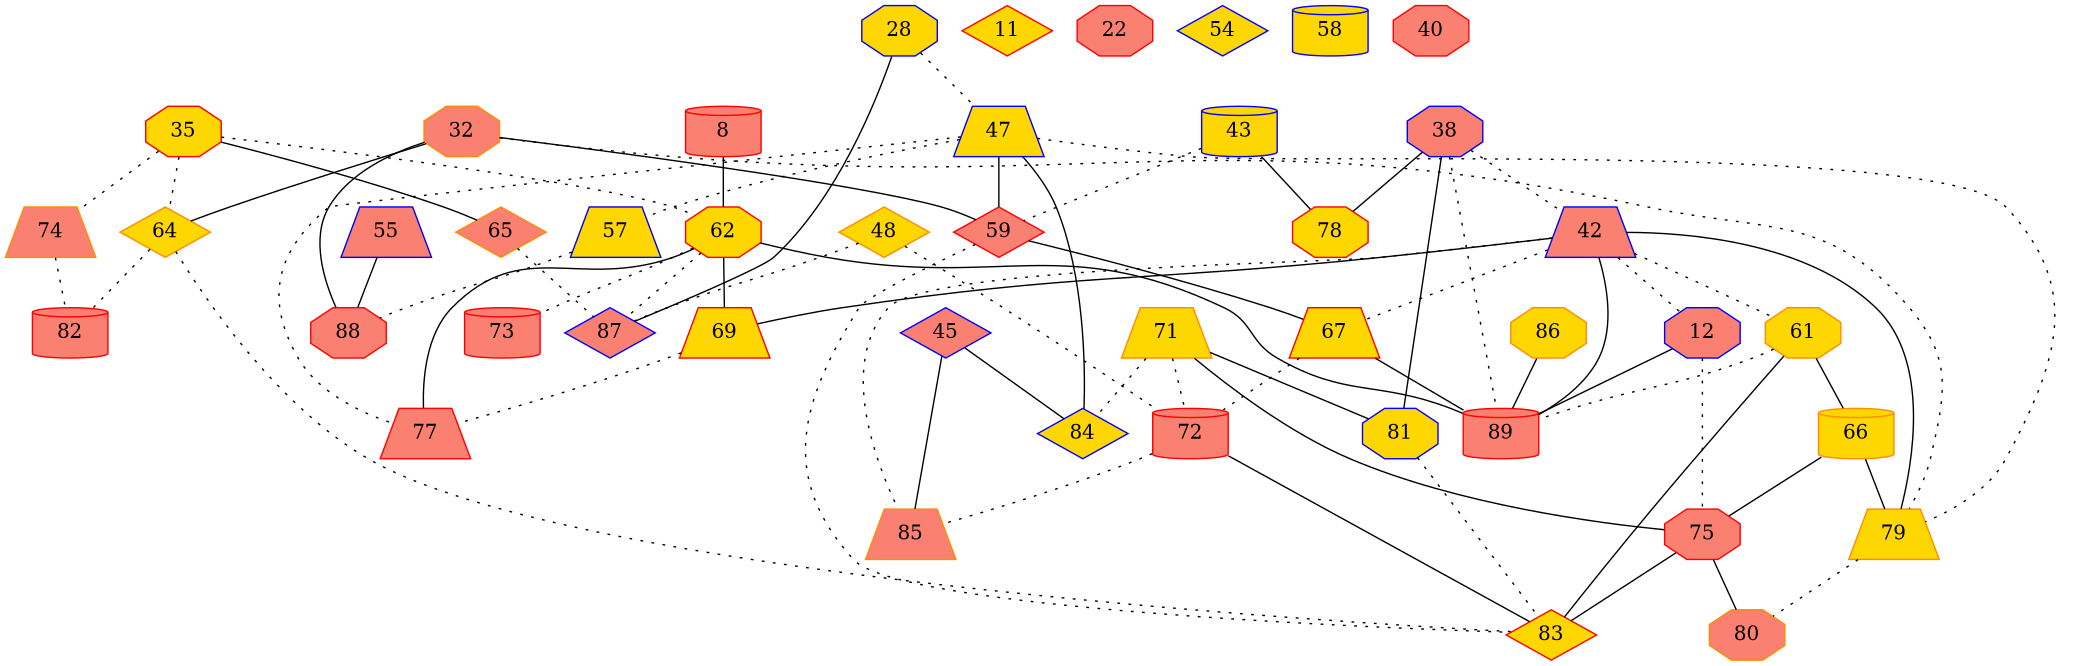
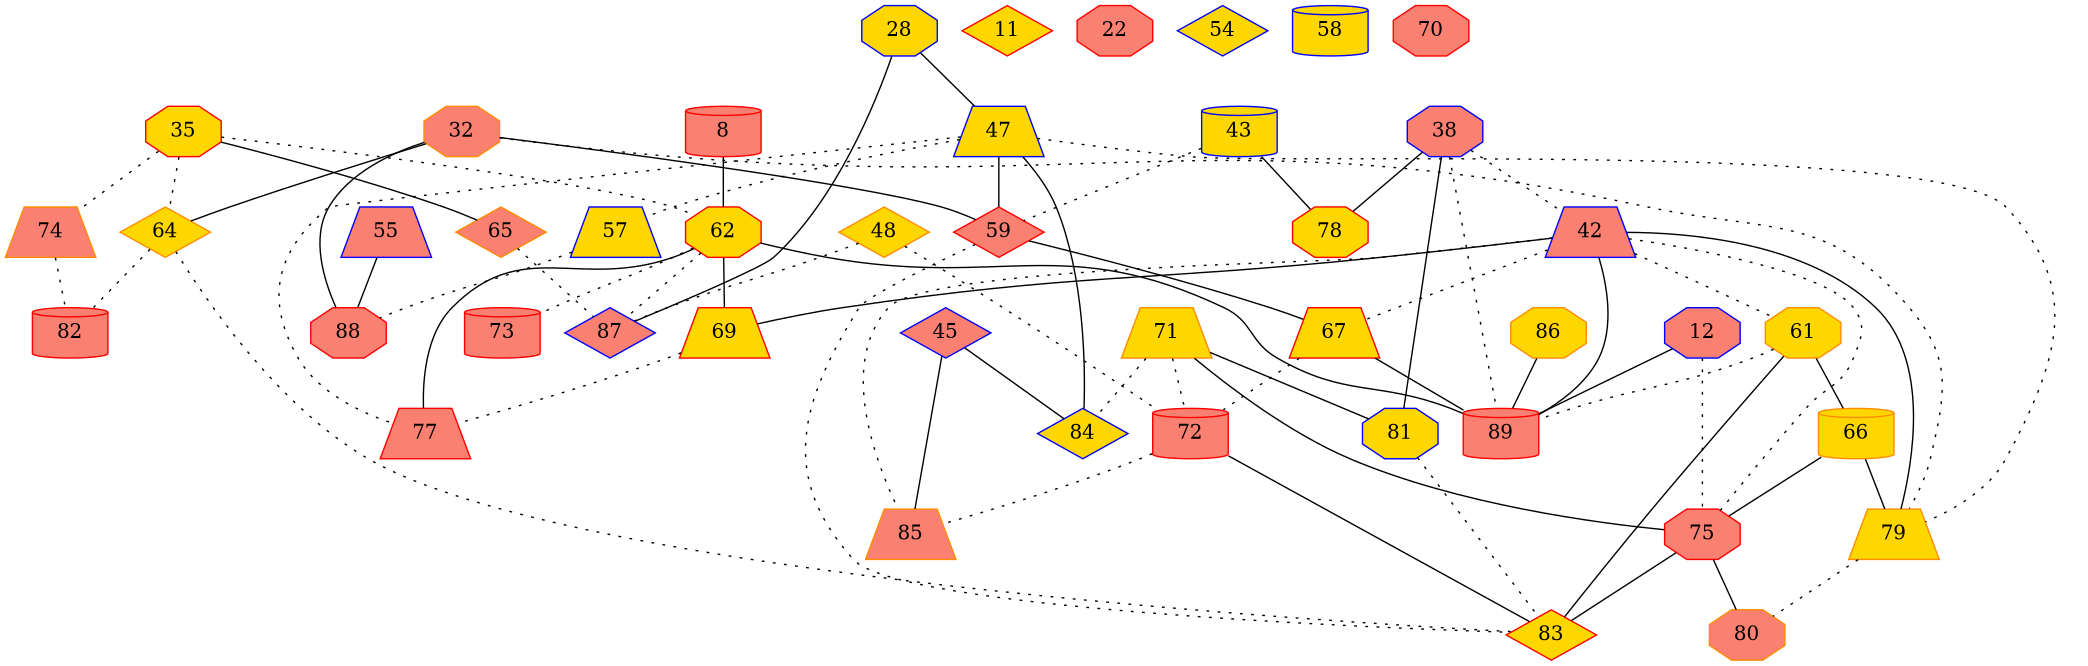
node "40": label "40" -> "70"
edge "28" -- "47": style dotted -> solid
edge "42" -- "12": now "42" -- "75"
